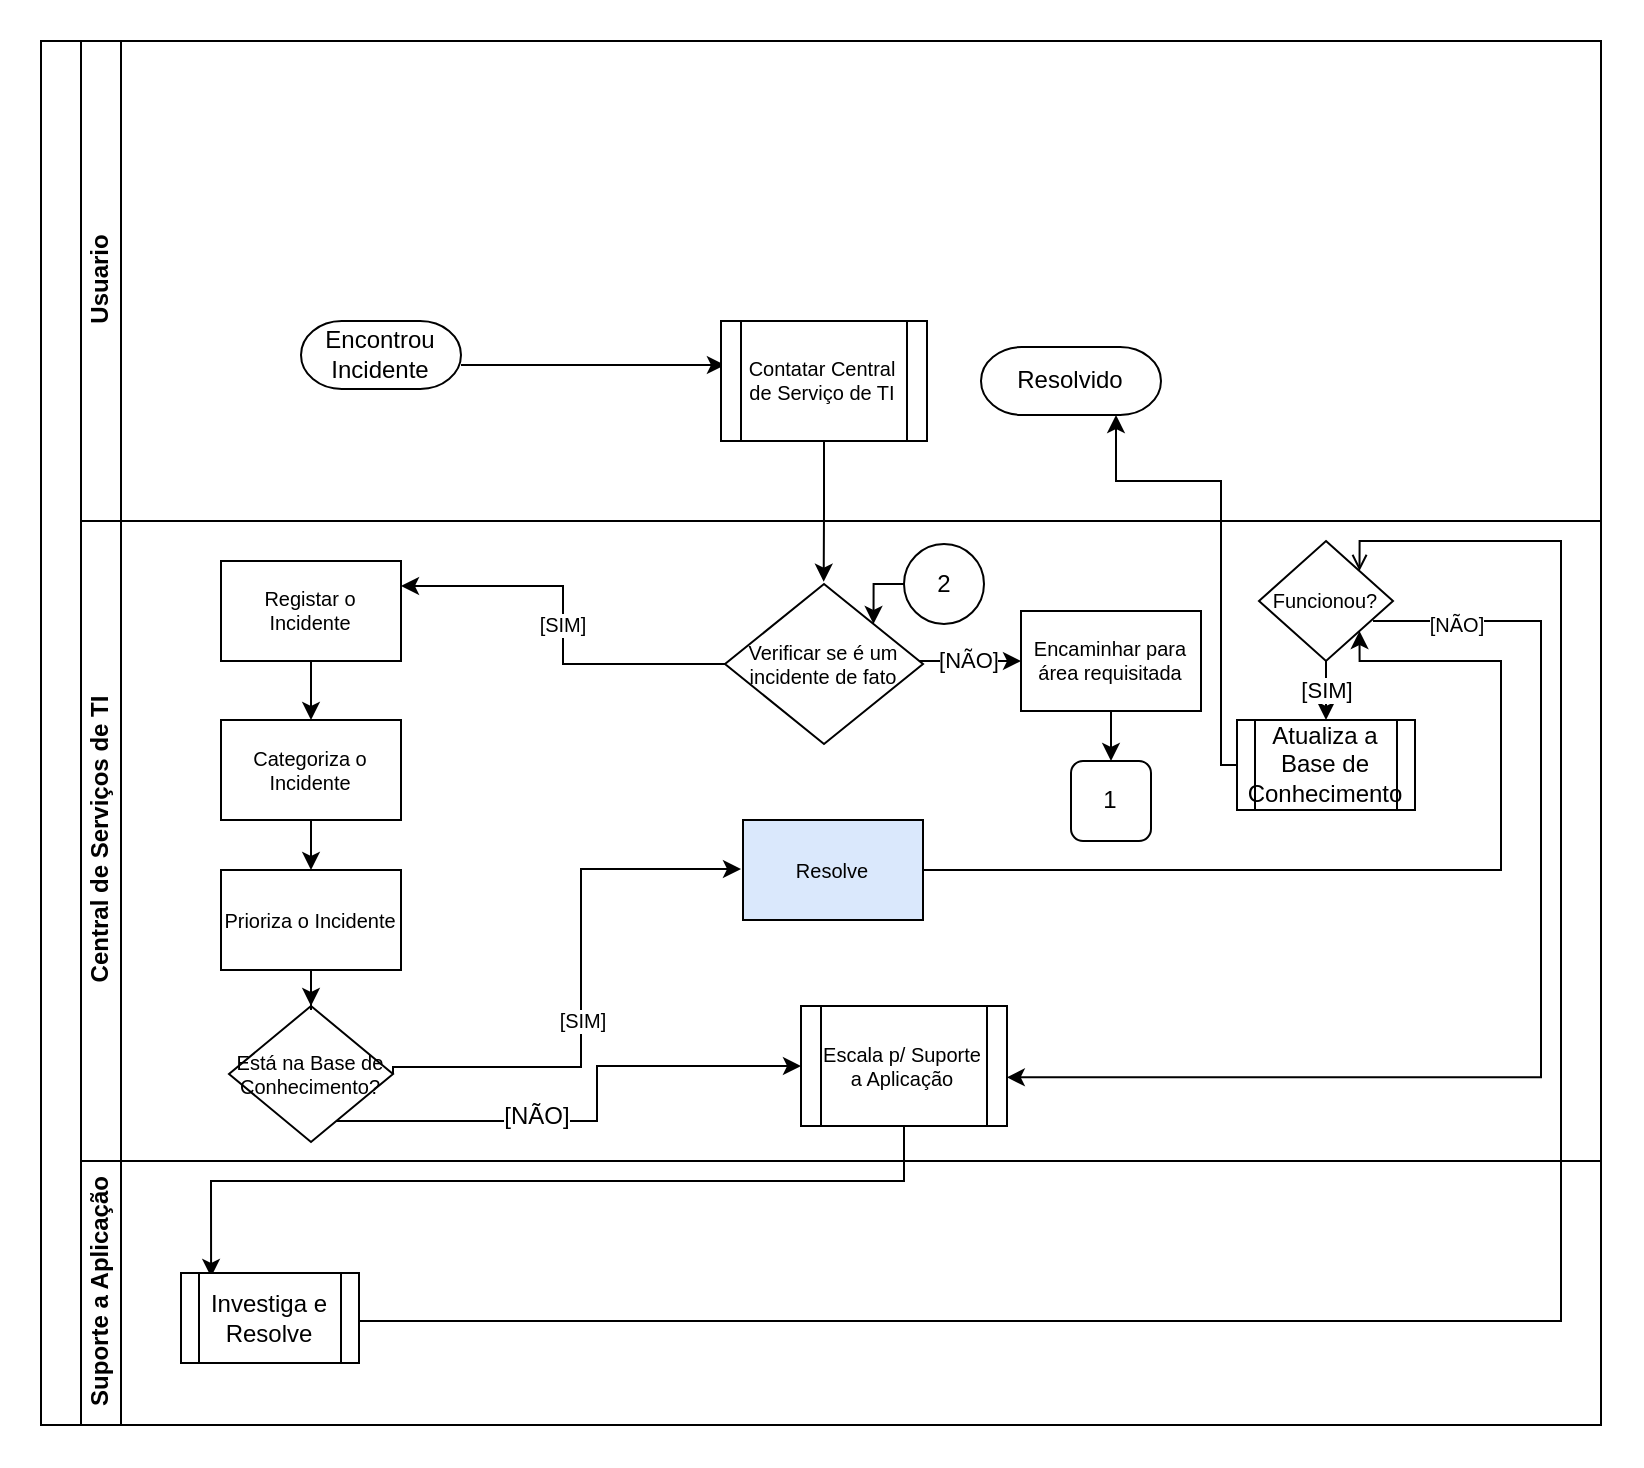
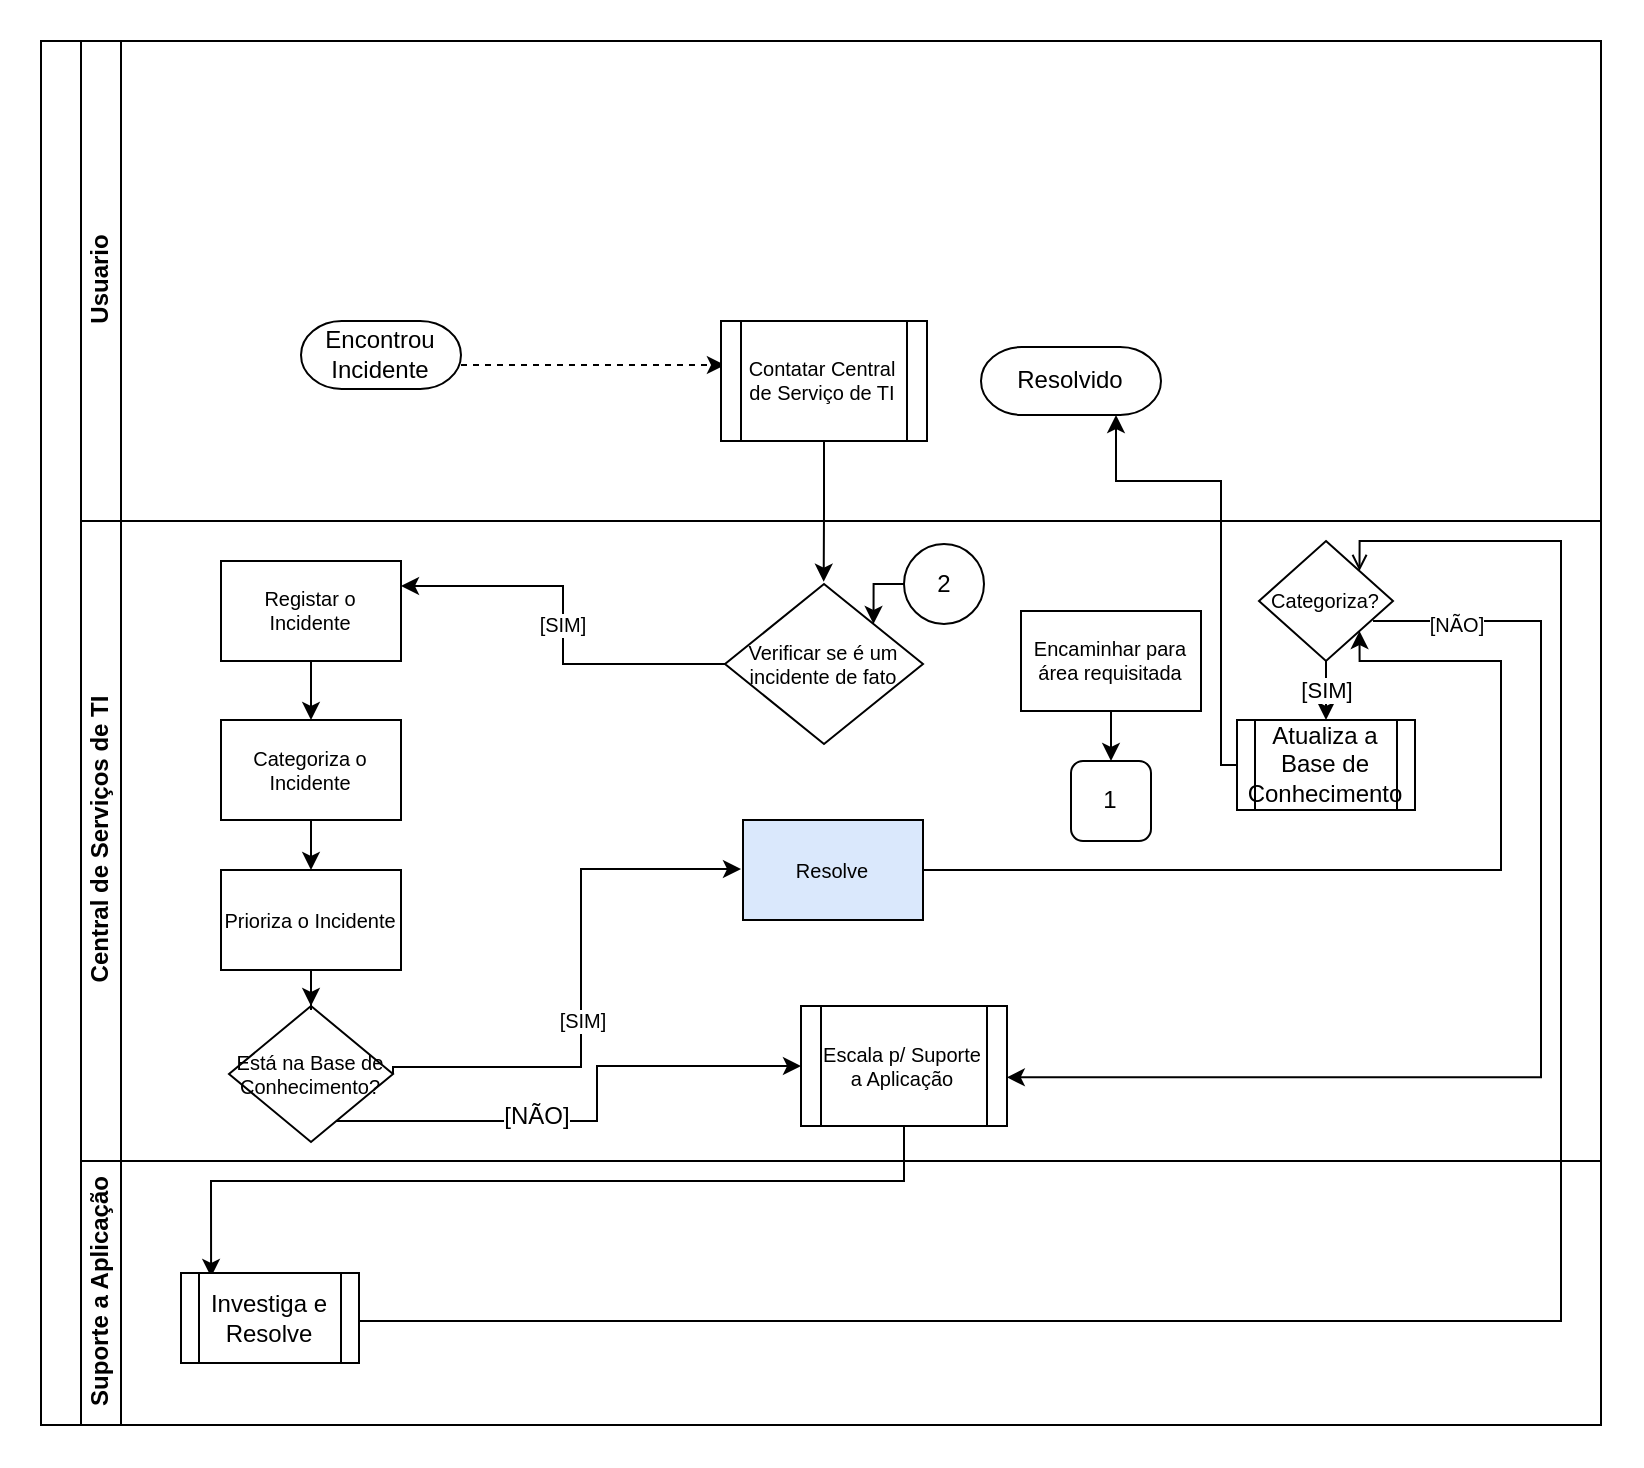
edge "Encontrou Incidente" -> "Contatar Central de Serviço de TI": style solid -> dashed
node "Funcionou?": label "Funcionou?" -> "Categoriza?"
edge "Verificar se é um incidente de fato" -> "Encaminhar para área requisitada": removed, label "[NÃO]"
